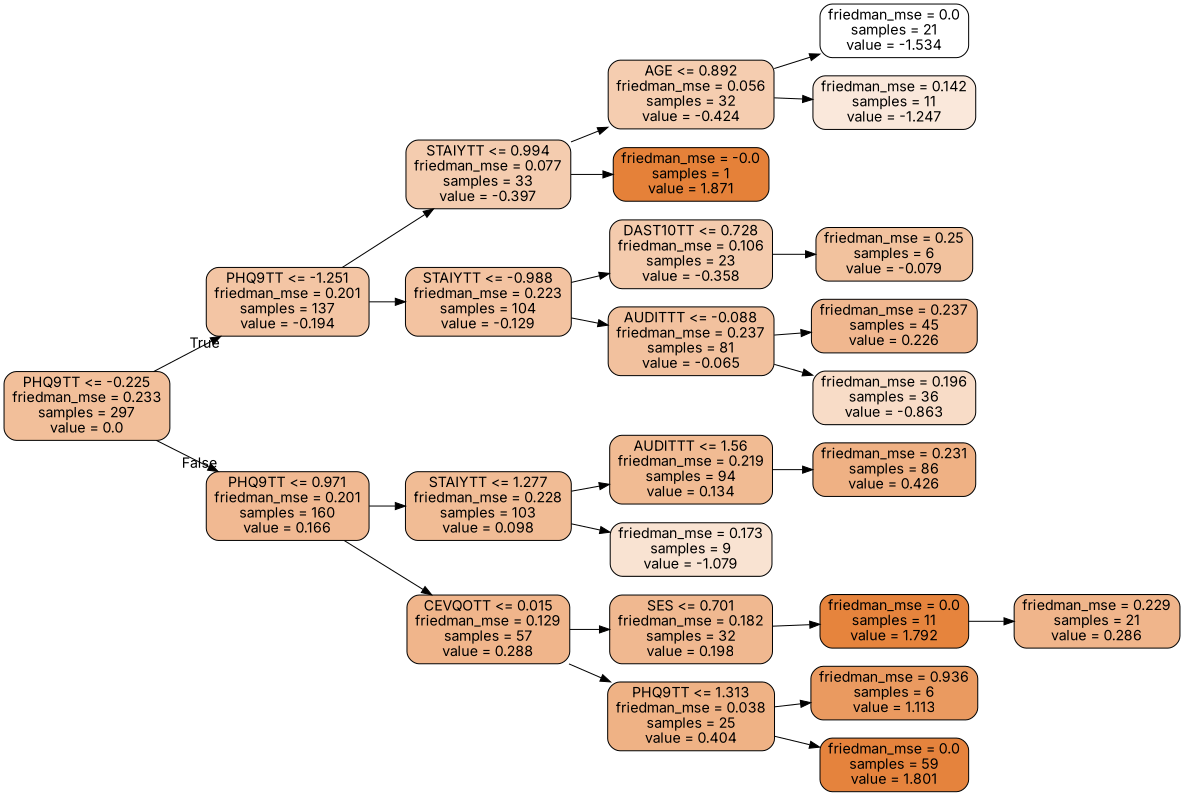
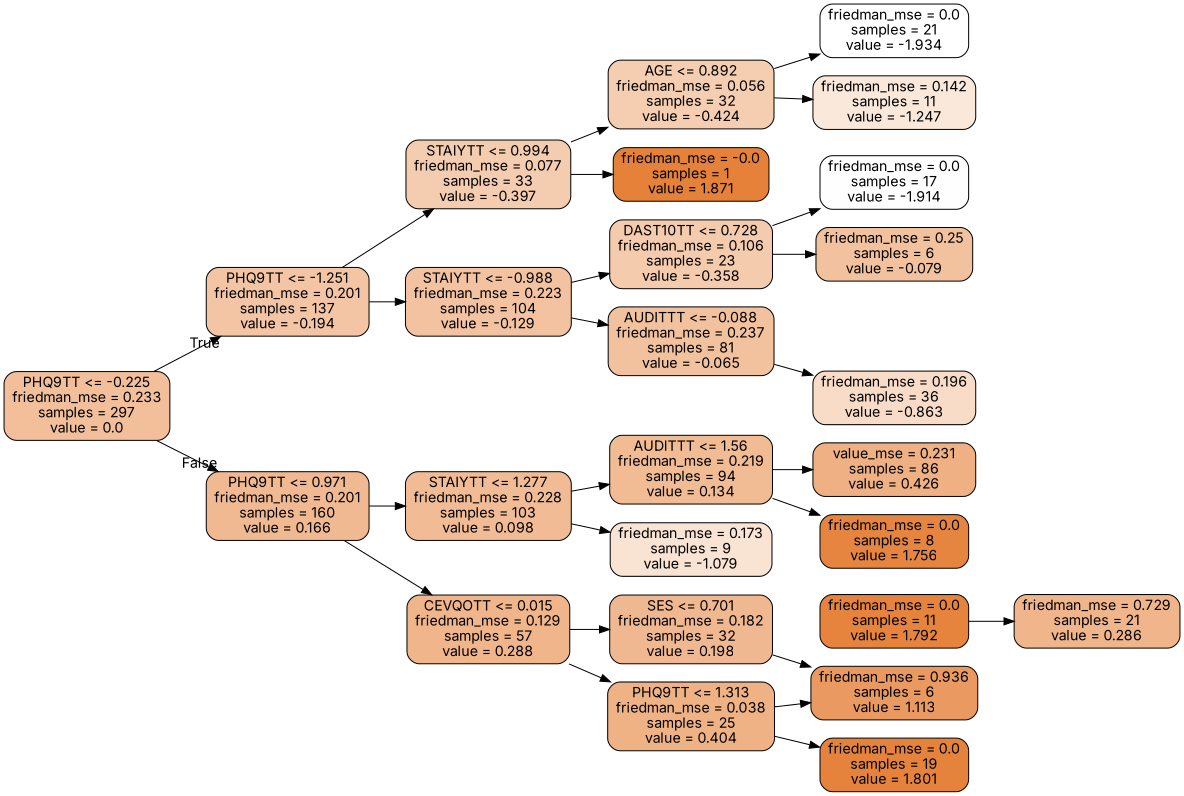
node "friedman_mse = 0.0 samples = 21 value = -1.534": label "friedman_mse = 0.0 samples = 21 value = -1.534" -> "friedman_mse = 0.0 samples = 21 value = -1.934"
node "friedman_mse = 0.0 samples = 17 value = -1.914": added
node "friedman_mse = 0.237 samples = 45 value = 0.226": removed
node "friedman_mse = 0.231 samples = 86 value = 0.426": label "friedman_mse = 0.231 samples = 86 value = 0.426" -> "value_mse = 0.231 samples = 86 value = 0.426"
node "friedman_mse = 0.0 samples = 8 value = 1.756": added
node "friedman_mse = 0.229 samples = 21 value = 0.286": label "friedman_mse = 0.229 samples = 21 value = 0.286" -> "friedman_mse = 0.729 samples = 21 value = 0.286"
edge "SES <= 0.701 friedman_mse = 0.182 samples = 32 value = 0.198" -> "friedman_mse = 0.0 samples = 11 value = 1.792": now "SES <= 0.701 friedman_mse = 0.182 samples = 32 value = 0.198" -> "friedman_mse = 0.936 samples = 6 value = 1.113"
node "friedman_mse = 0.0 samples = 59 value = 1.801": label "friedman_mse = 0.0 samples = 59 value = 1.801" -> "friedman_mse = 0.0 samples = 19 value = 1.801"
